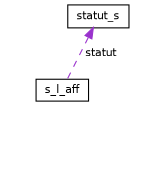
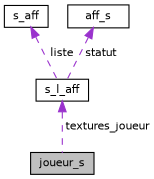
node "s_aff": added
node "statut_s": label "statut_s" -> "aff_s"
node "joueur_s": added
